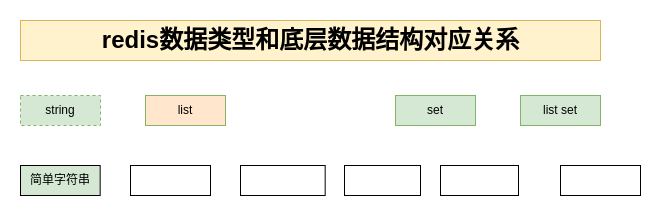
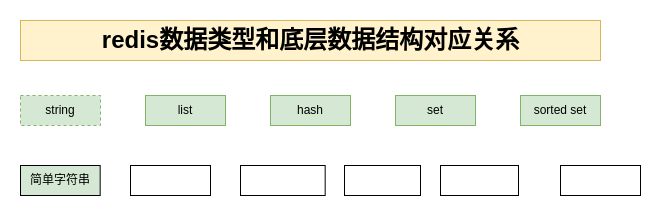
node "list": fillcolor #ffe6cc -> #d5e8d4
node "hash": added
node "list set": label "list set" -> "sorted set"
